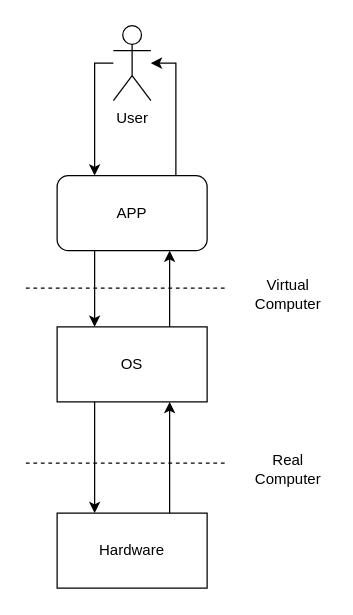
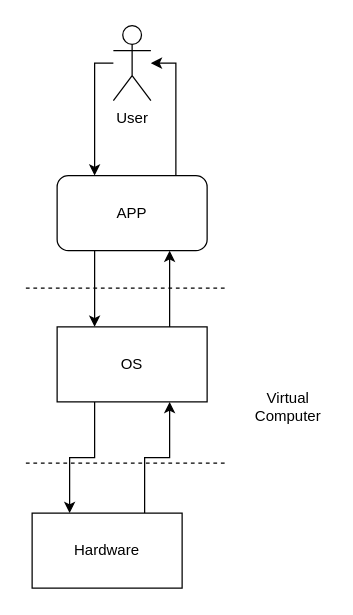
node "Virtual Computer": moved (288, 294) -> (288, 407)
node "Real Computer": removed
node "Hardware": moved (132, 551) -> (107, 551)
